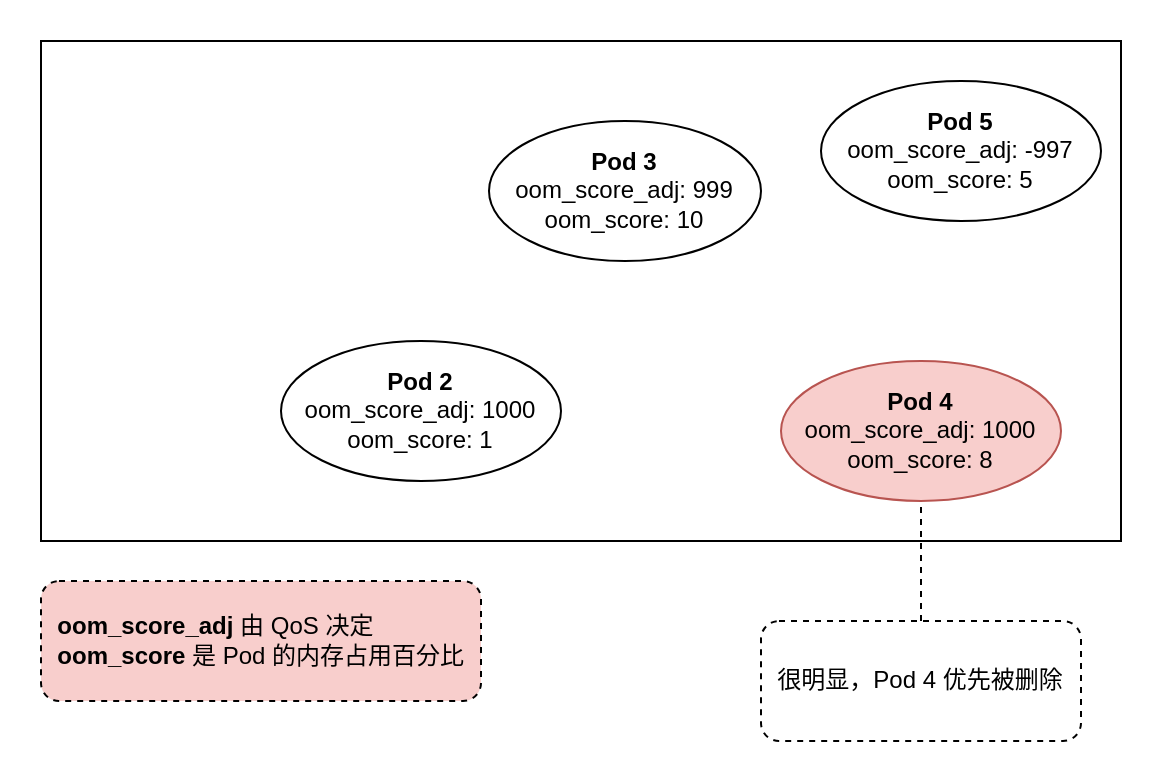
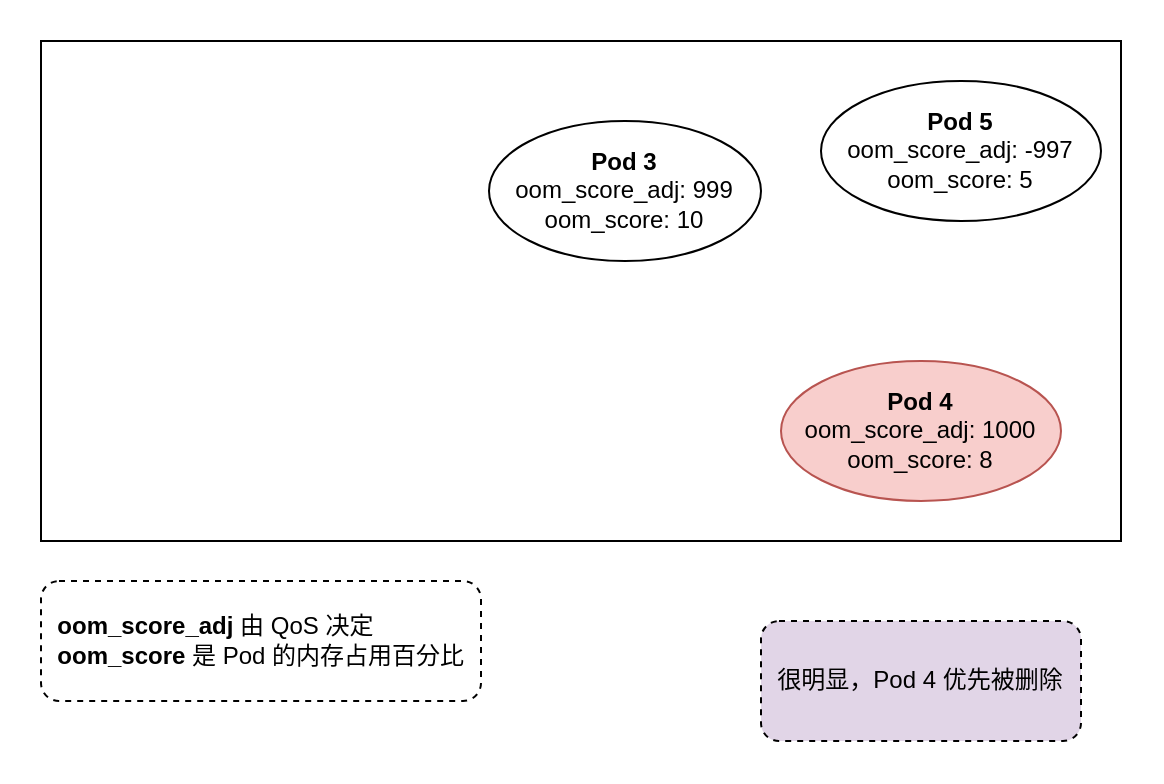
node "Pod 2 oom_score_adj: 1000 oom_score: 1": removed
edge "Pod 4 oom_score_adj: 1000 oom_score: 8" -- "很明显，Pod 4 优先被删除": removed
node "oom_score_adj 由 QoS 决定 oom_score 是 Pod 的内存占用百分比": fillcolor #f8cecc -> #ffffff
node "很明显，Pod 4 优先被删除": fillcolor #ffffff -> #e1d5e7
